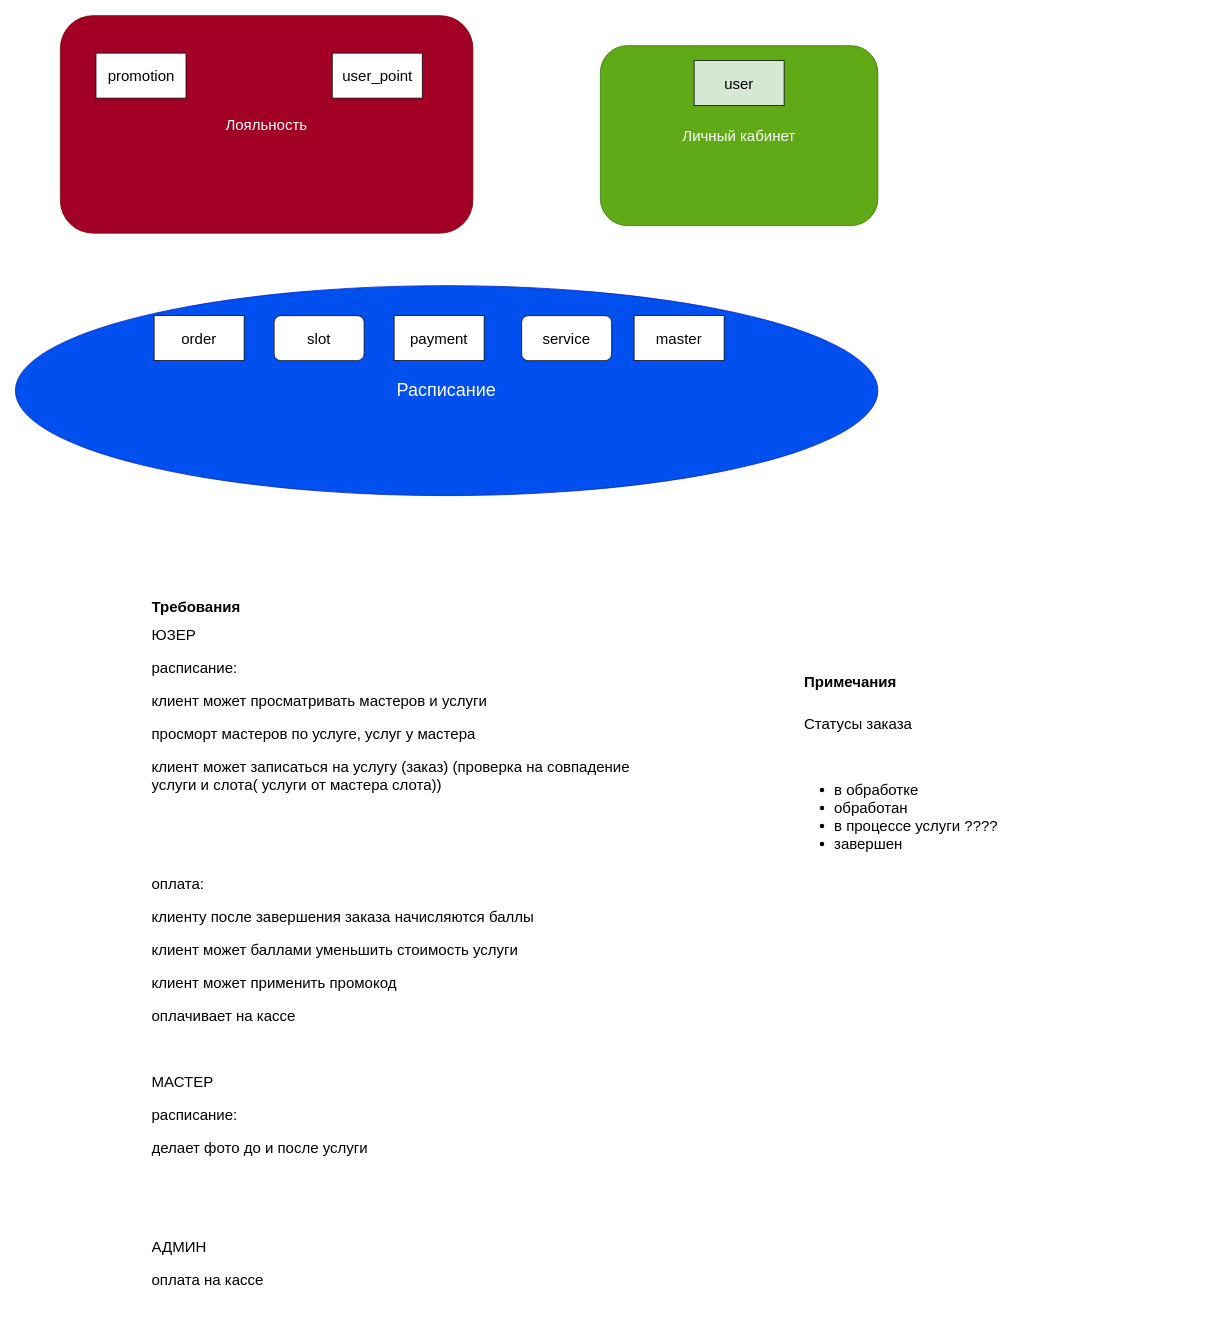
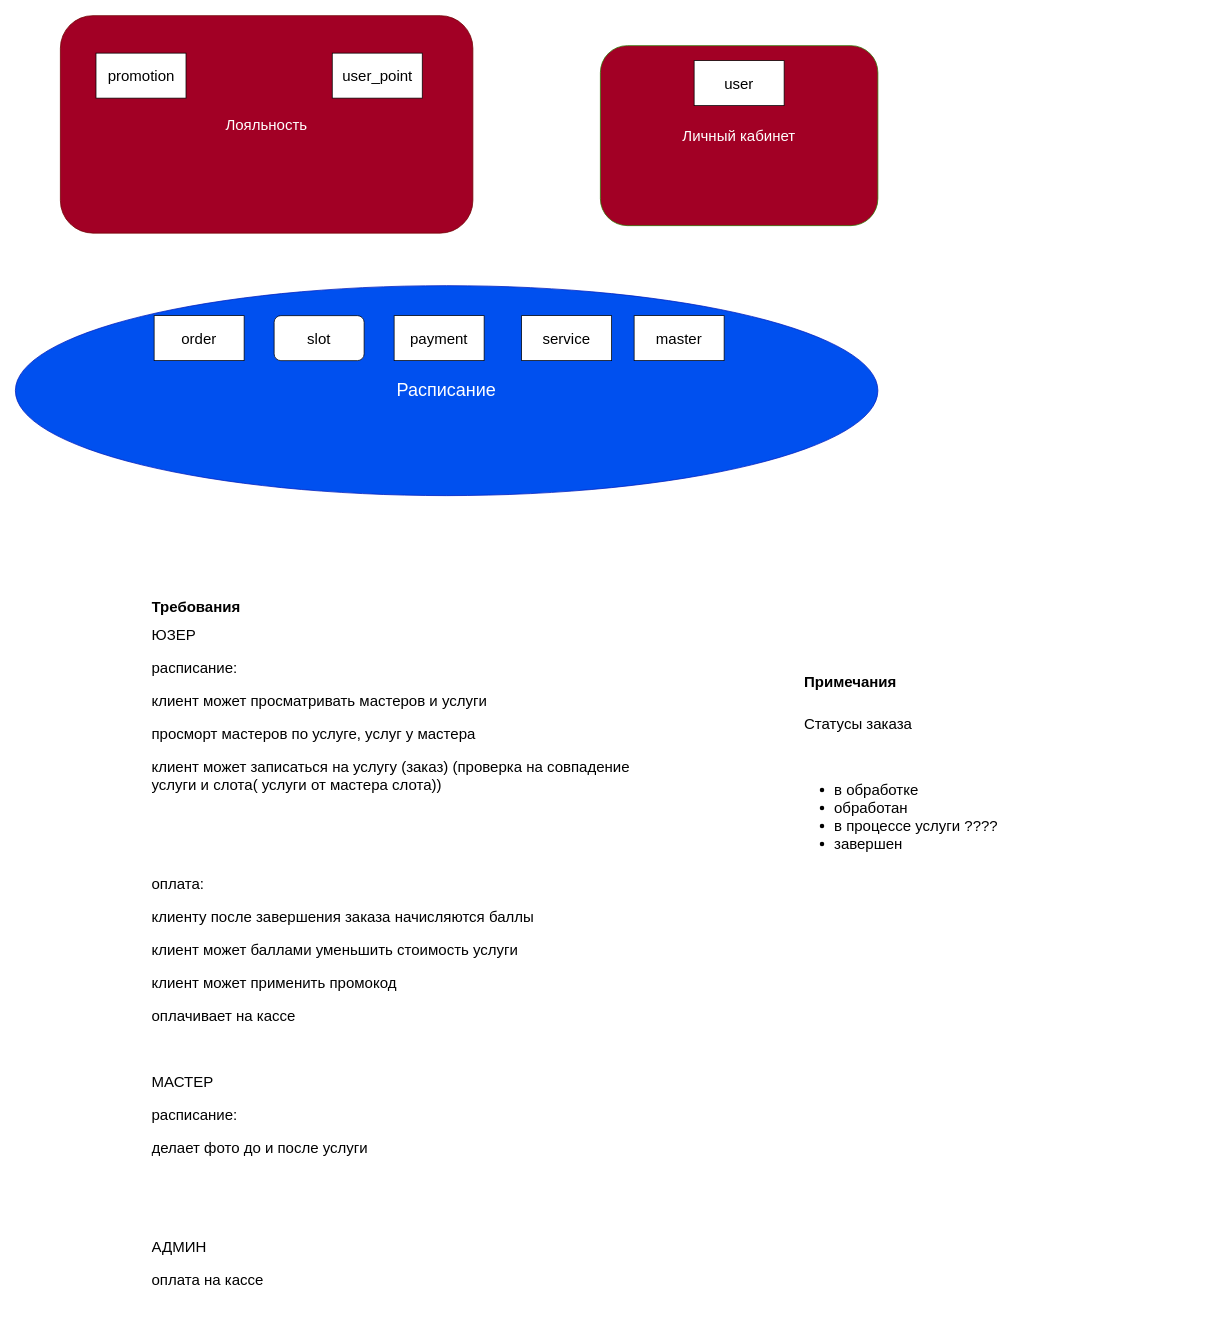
node "user": fillcolor #d5e8d4 -> #ffffff
node "Личный кабинет": fillcolor #60a917 -> #a20025
node "service": shape rounded rectangle -> rectangle
